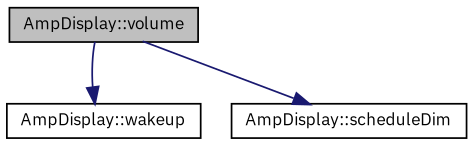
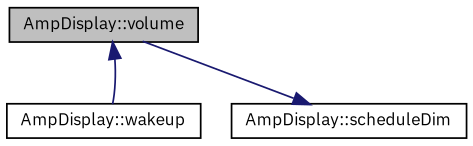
edge "AmpDisplay::volume" -> "AmpDisplay::wakeup": reversed
